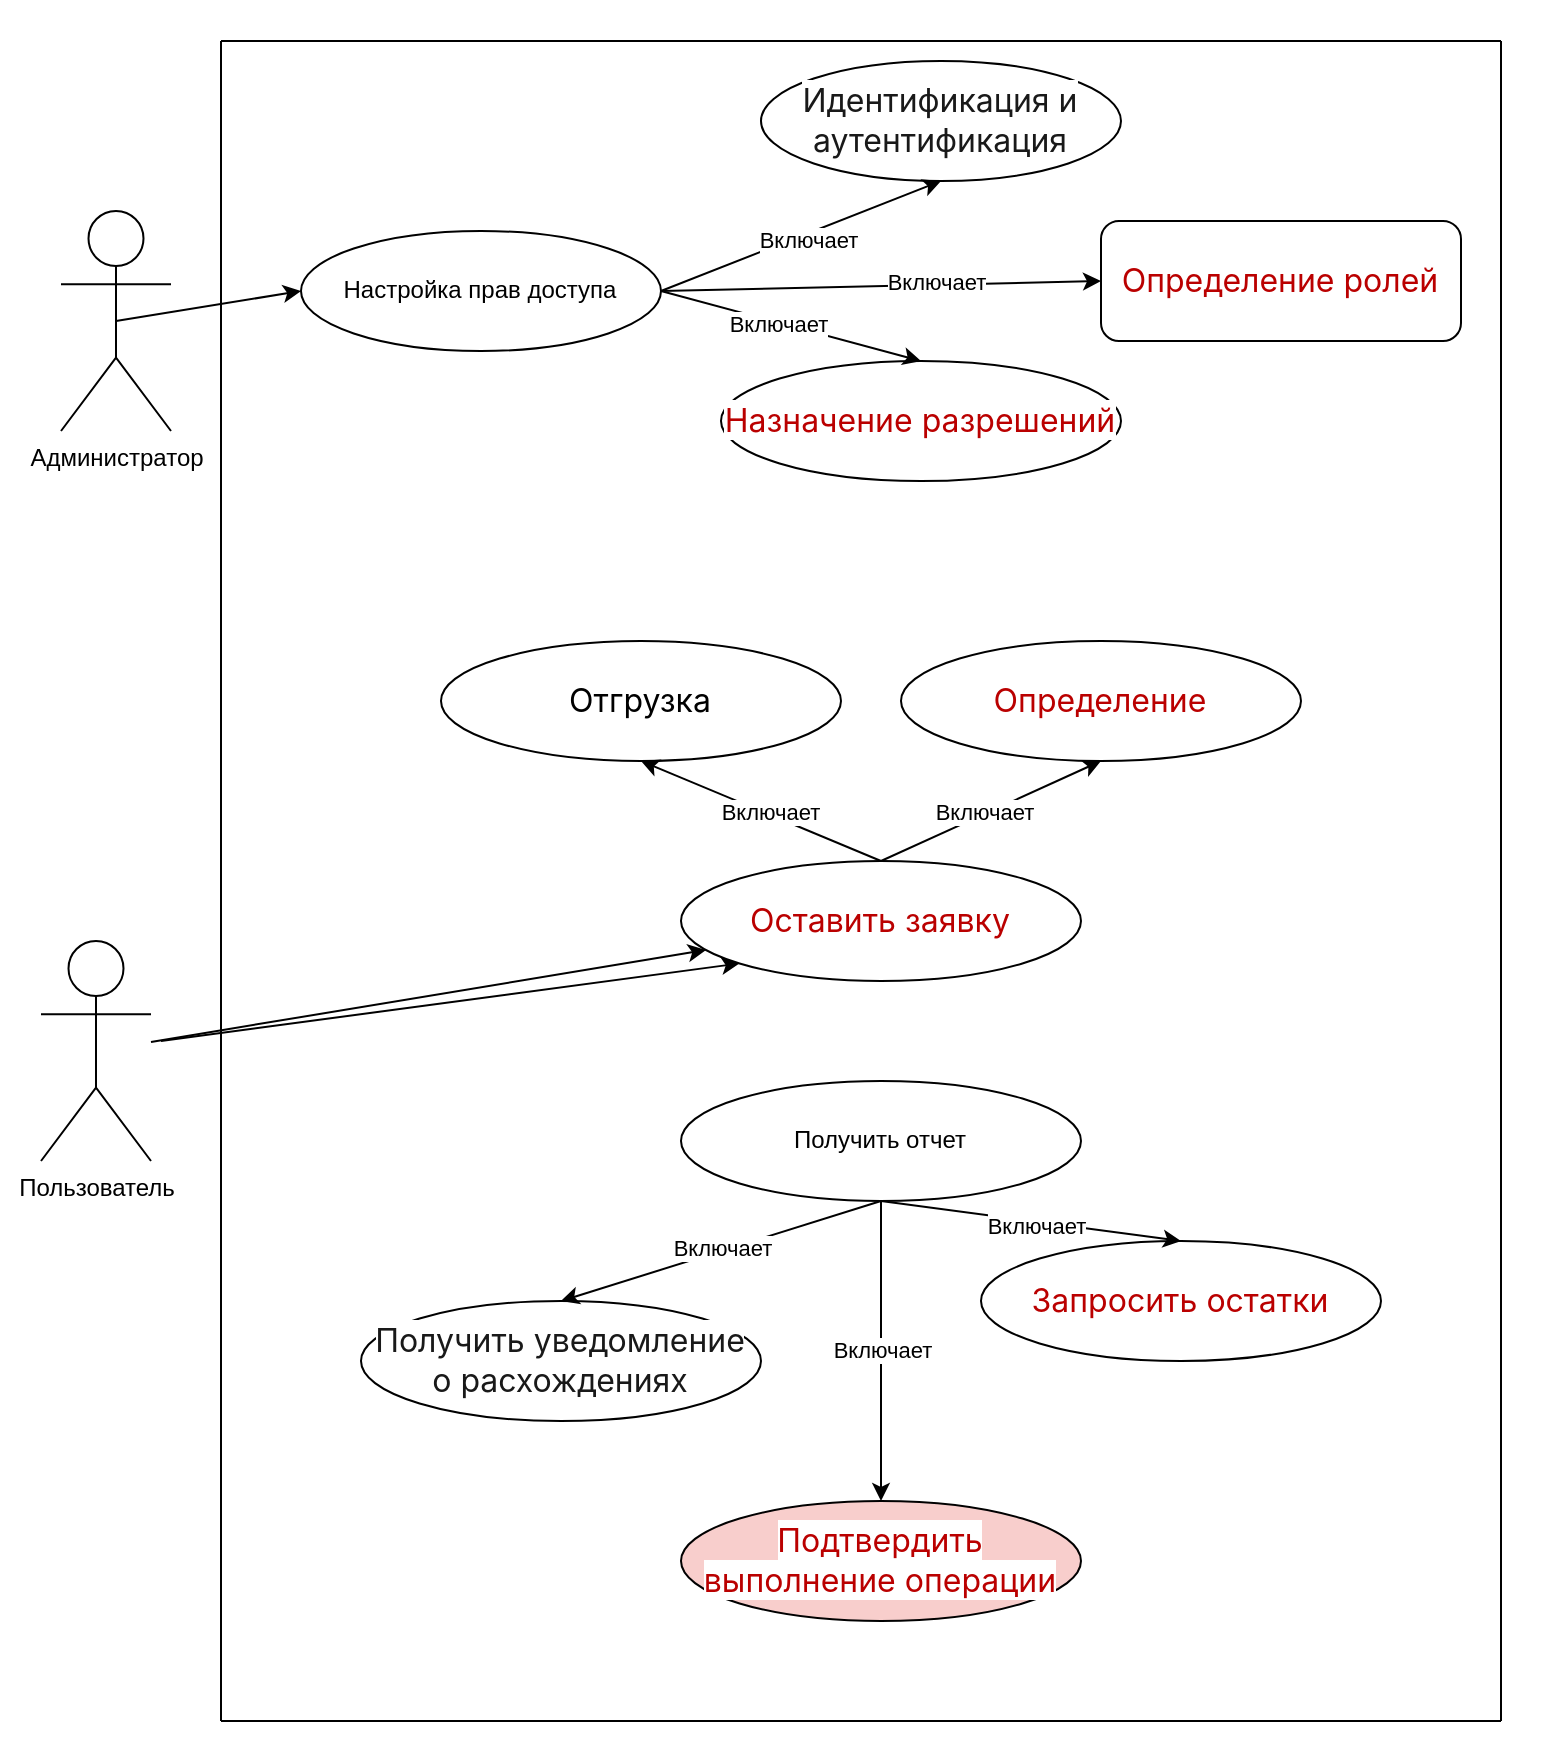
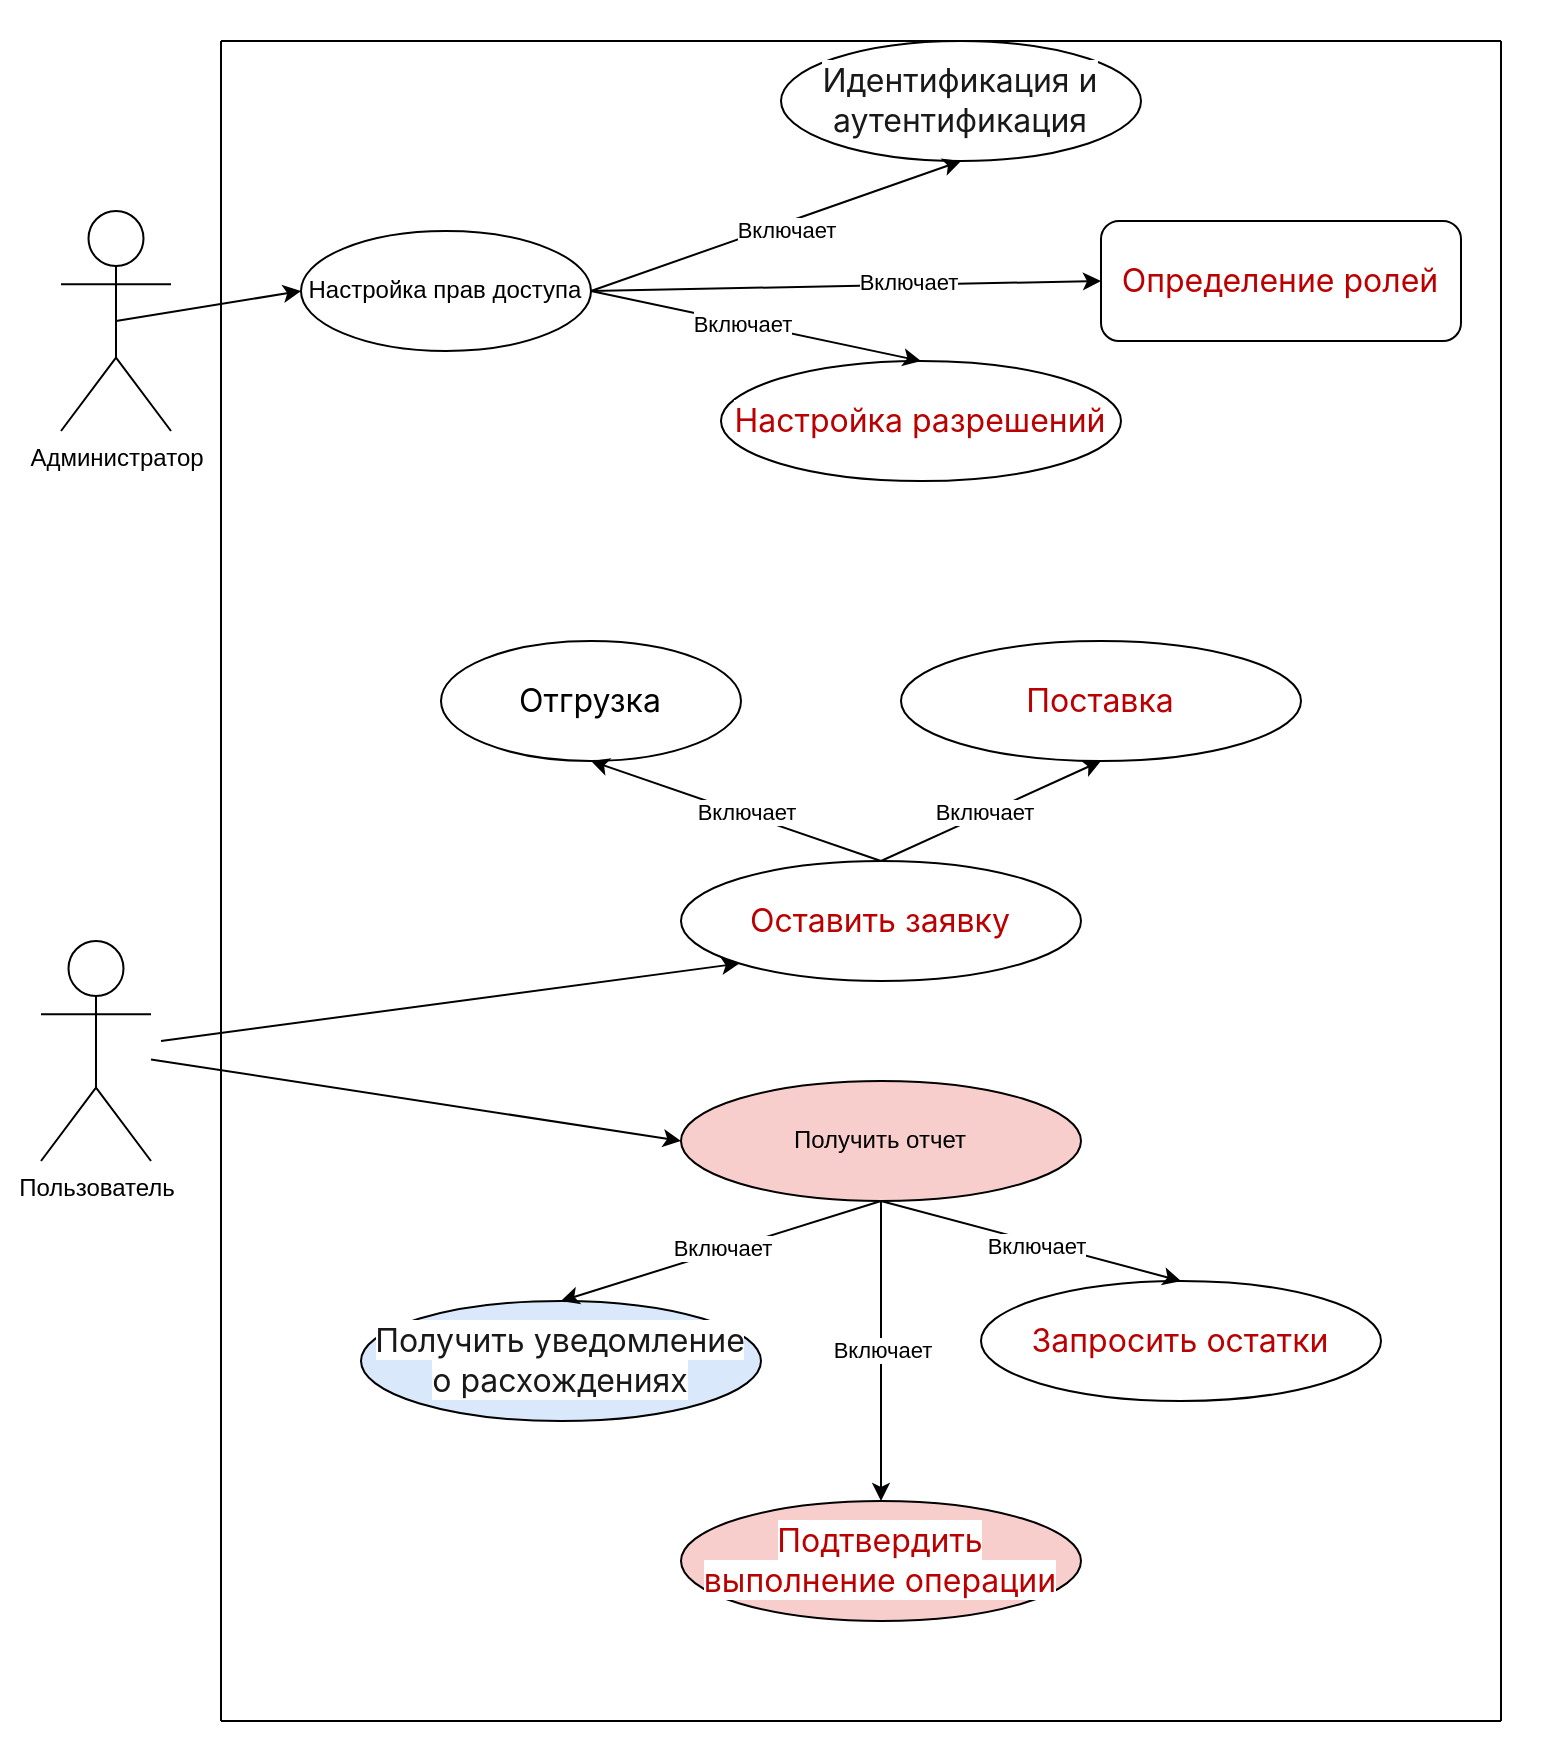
node "Идентификация и аутентификация": moved (941, 121) -> (961, 101)
node "Настройка прав доступа": size 360x120 -> 290x120
node "Назначение разрешений": label "Назначение разрешений" -> "Настройка разрешений"
node "Отгрузка": size 400x120 -> 300x120
node "Определение": label "Определение" -> "Поставка"
edge "Пользователь" -> "Оставить заявку": now "Пользователь" -> "Получить отчет"
node "Получить отчет": fillcolor #ffffff -> #f8cecc
node "Запросить остатки": moved (1181, 1301) -> (1181, 1341)
node "Получить уведомление о расхождениях": fillcolor #ffffff -> #dae8fc
